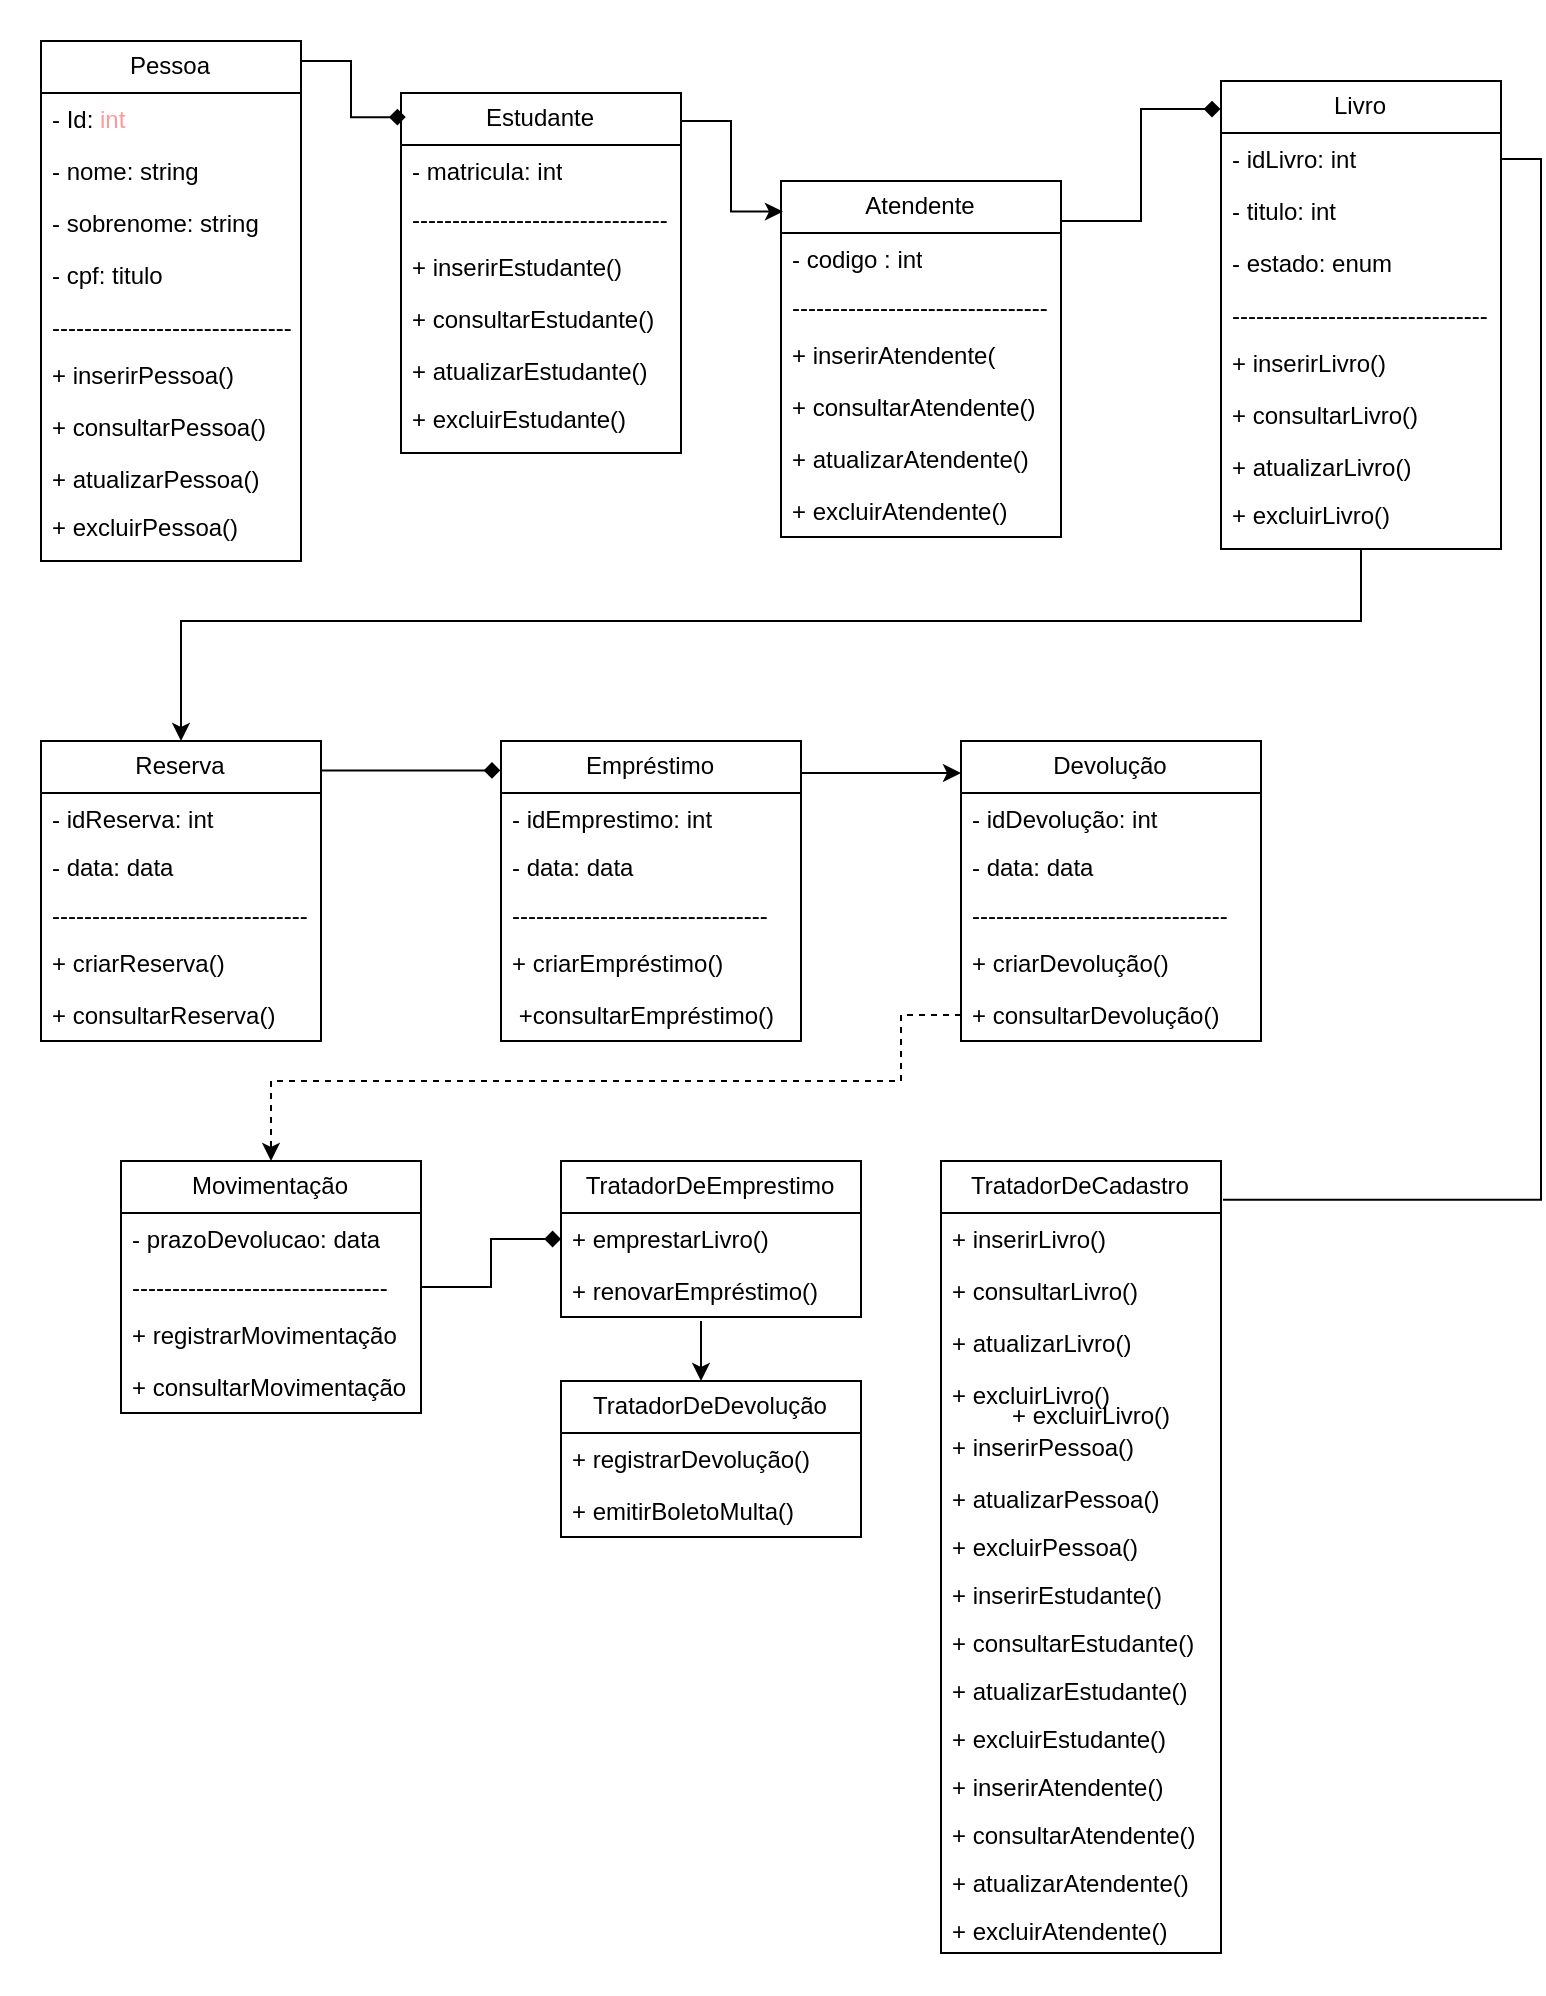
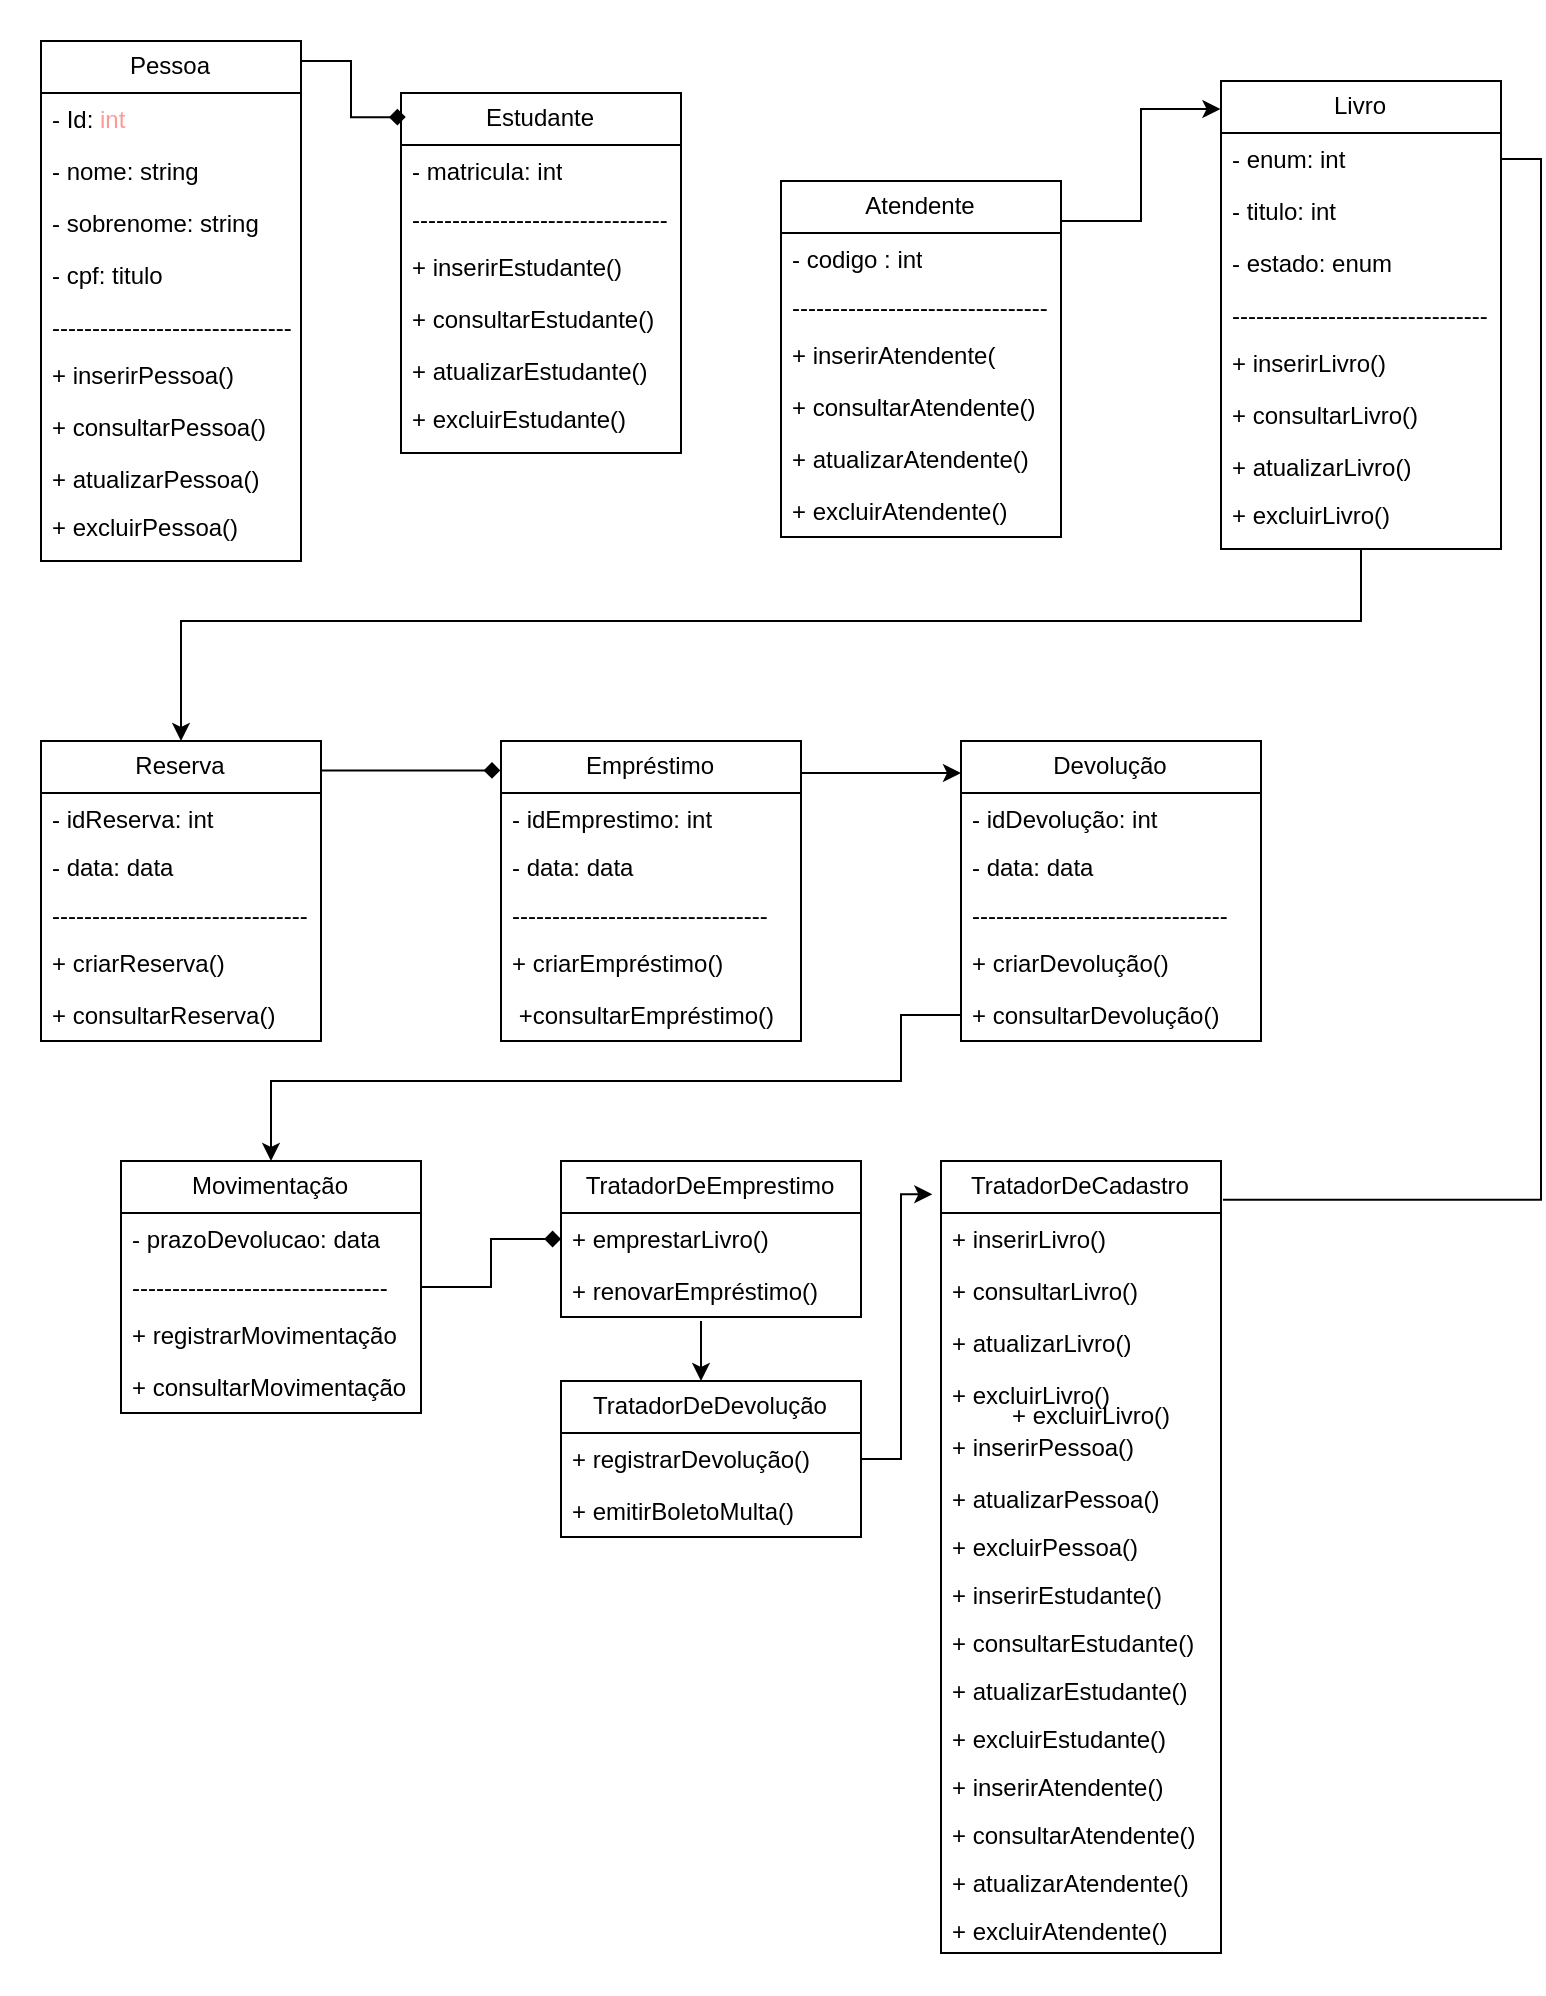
edge "Atendente" -> "Livro": arrowhead diamond -> classic
node "- idLivro: int": label "- idLivro: int" -> "- enum: int"
edge "Estudante" -> "Atendente": removed
edge "+ consultarDevolução()" -> "Movimentação": style dashed -> solid
edge "+ registrarDevolução()" -> "TratadorDeCadastro": added
